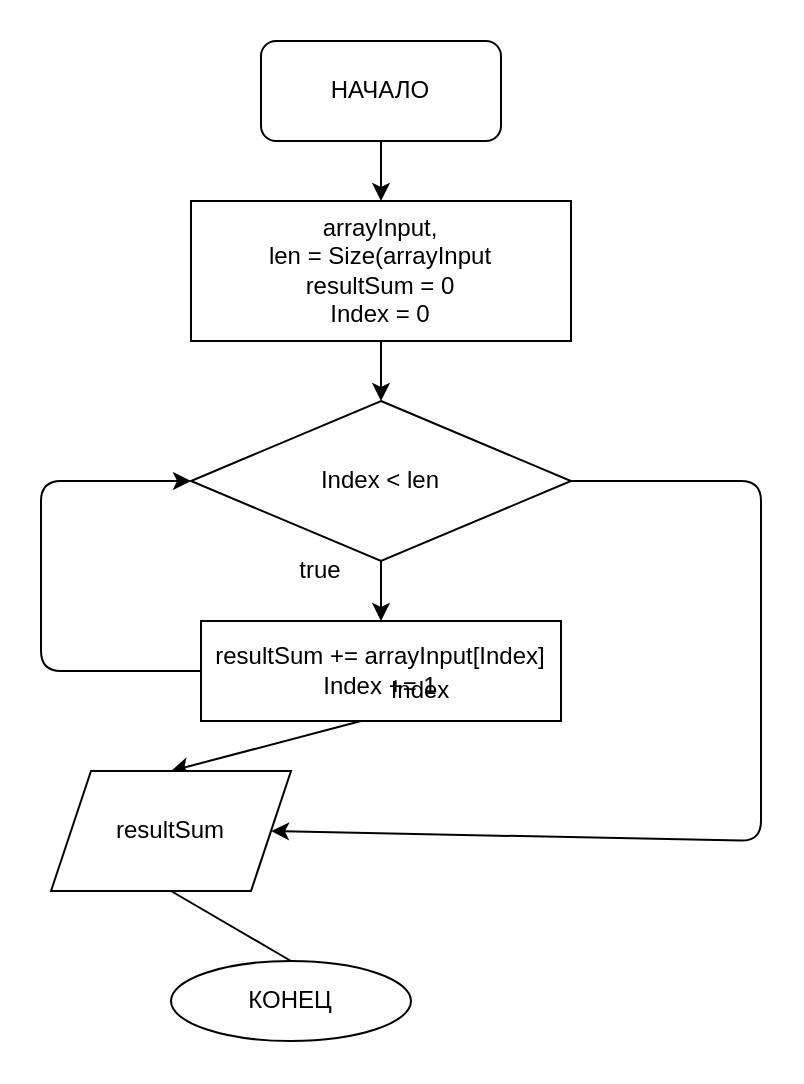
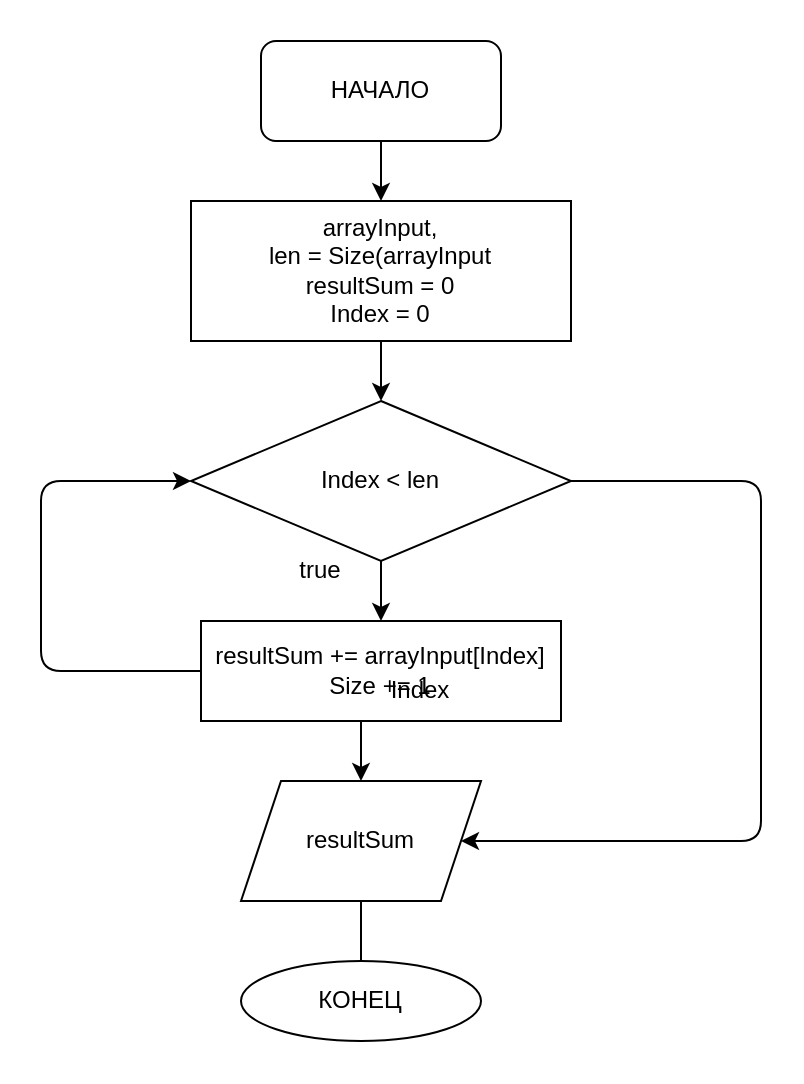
node "resultSum += arrayInput[Index] Index += 1": label "resultSum += arrayInput[Index] Index += 1" -> "resultSum += arrayInput[Index] Size += 1"
node "resultSum": moved (171, 831) -> (361, 841)
node "КОНЕЦ": moved (291, 1001) -> (361, 1001)
